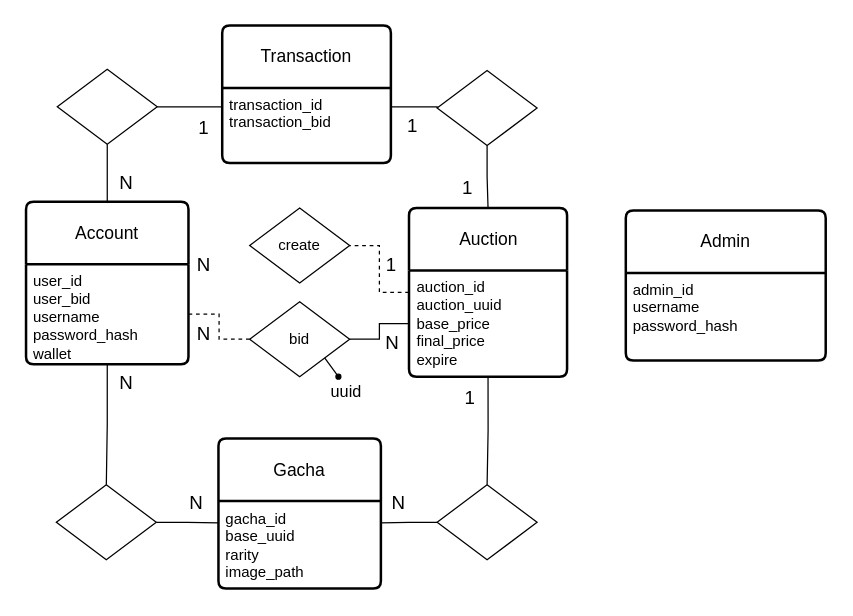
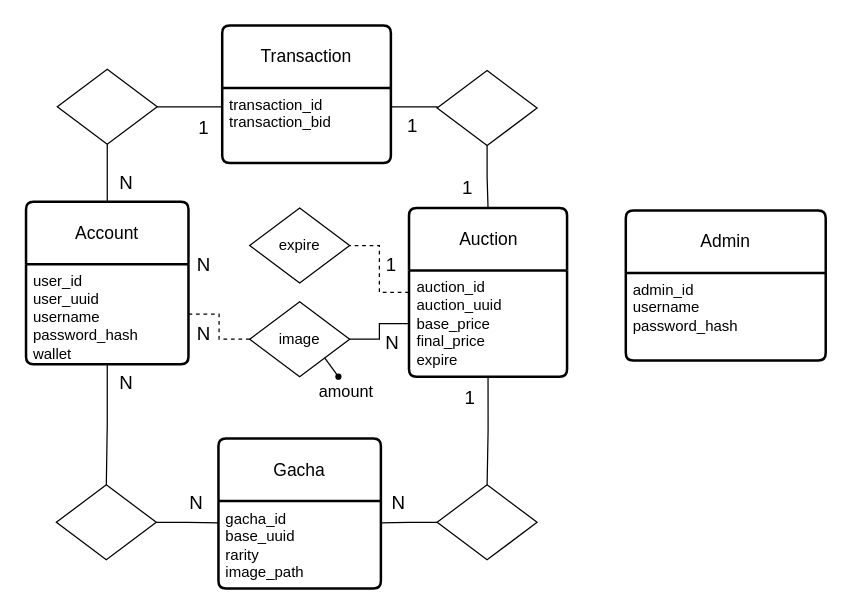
node "create": label "create" -> "expire"
node "user_id user_bid username password_hash wallet": label "user_id user_bid username password_hash wallet" -> "user_id user_uuid username password_hash wallet"
node "bid": label "bid" -> "image"
node "uuid": label "uuid" -> "amount"
